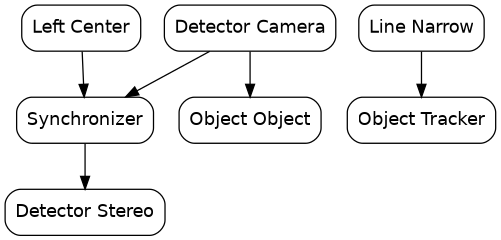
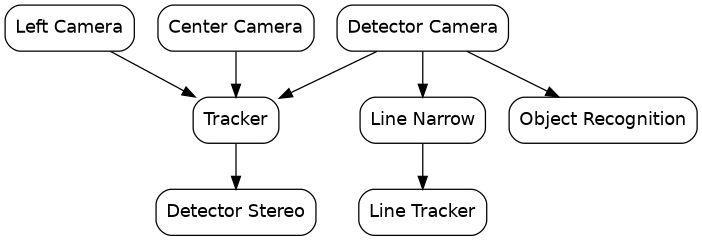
node "Left Center": label "Left Center" -> "Left Camera"
node "Center Camera": added
edge "Detector Camera" -> "Line Narrow": added
node "Synchronizer": label "Synchronizer" -> "Tracker"
node "Object Object": label "Object Object" -> "Object Recognition"
node "Object Tracker": label "Object Tracker" -> "Line Tracker"
